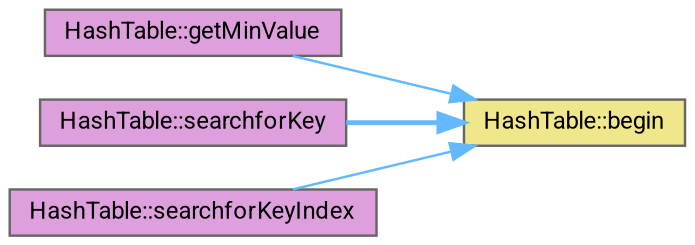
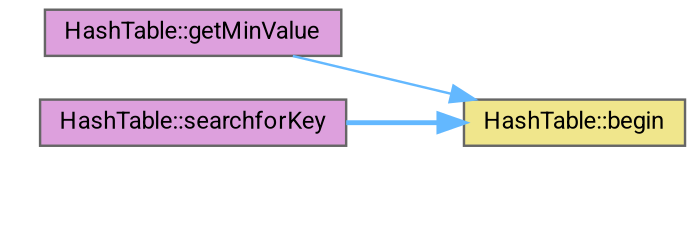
node "HashTable::searchforKeyIndex": removed
